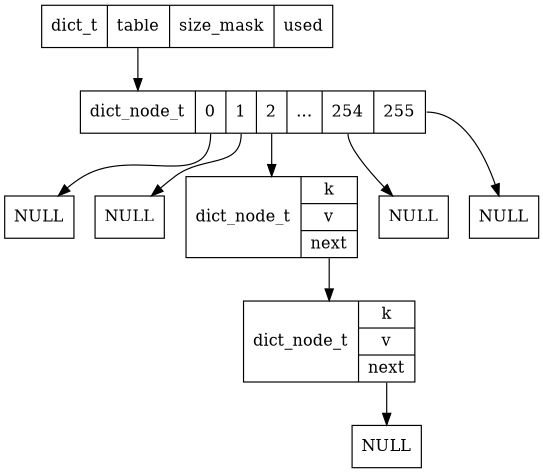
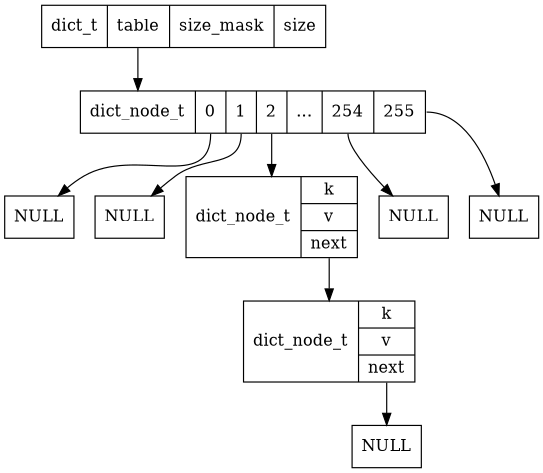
node "dict_t": text "used" -> "size"
